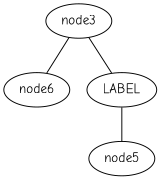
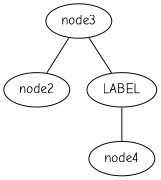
node "node6": label "node6" -> "node2"
node "node5": label "node5" -> "node4"
